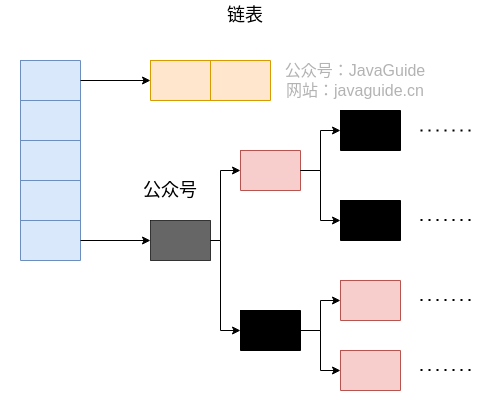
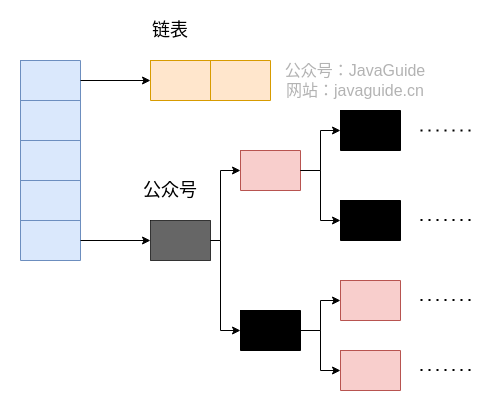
node "链表": moved (246, 16) -> (171, 31)
